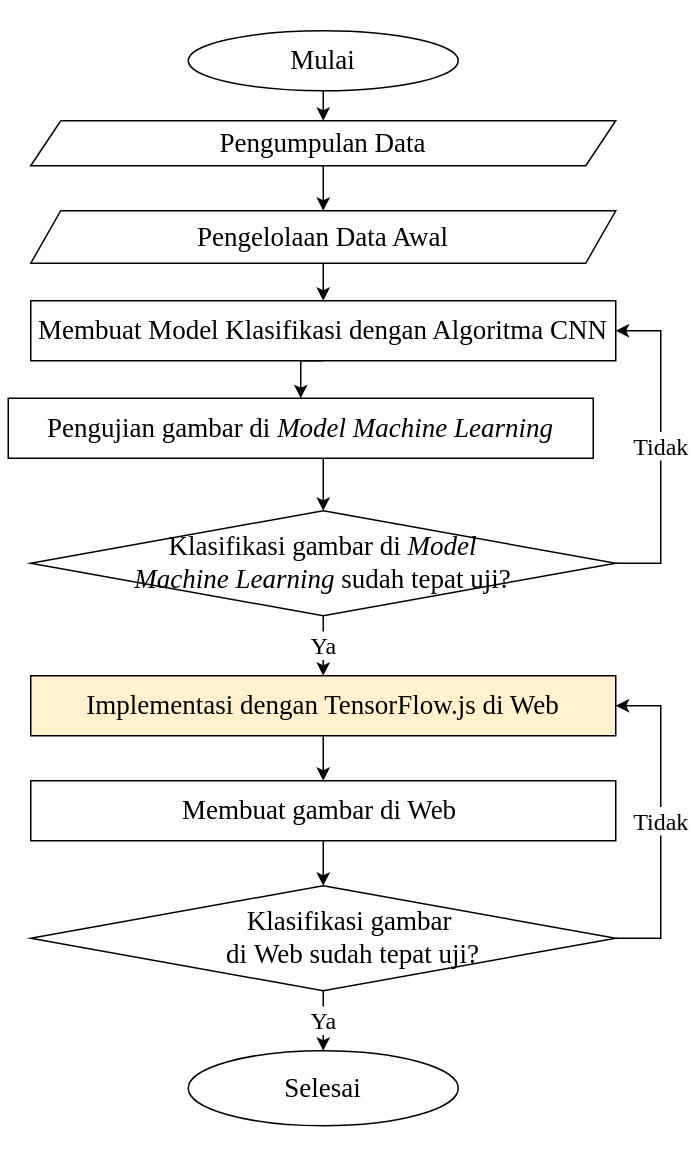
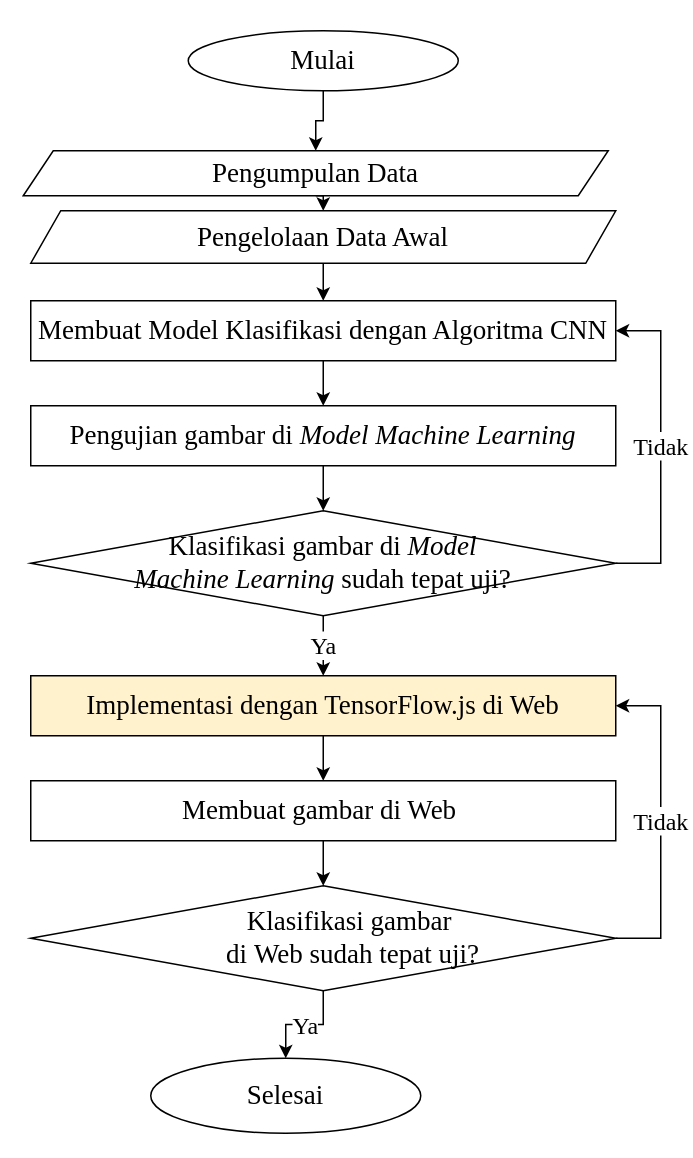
node "Pengumpulan Data": moved (323, 143) -> (316, 173)
node "Pengujian gambar di Model Machine Learning": moved (301, 428) -> (323, 436)
node "Selesai": moved (323, 1088) -> (286, 1096)
